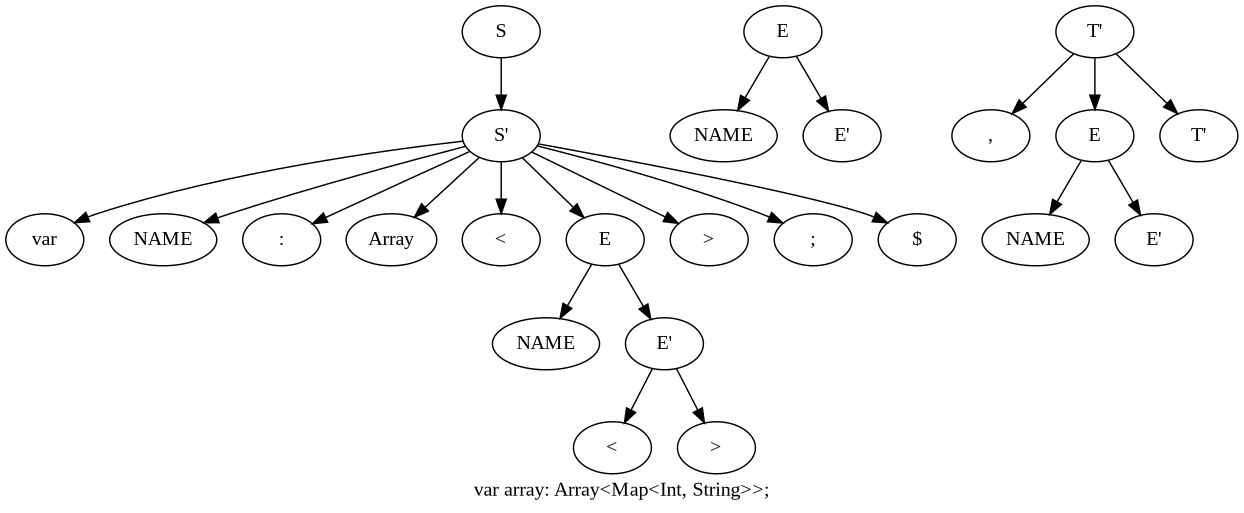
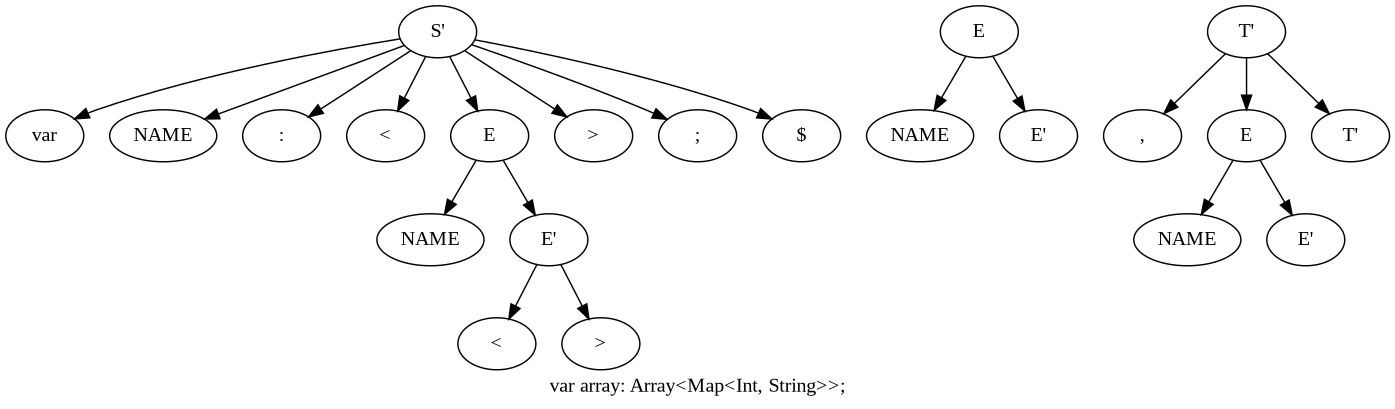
node "S": removed
node "Array": removed
